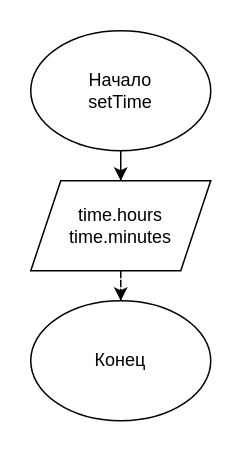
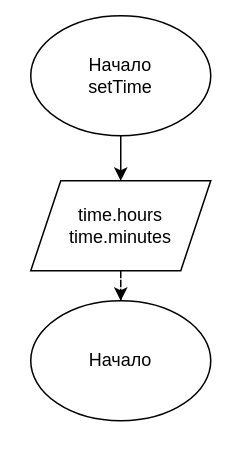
node "Начало setTime": moved (121, 91) -> (121, 76)
node "Конец": label "Конец" -> "Начало"
